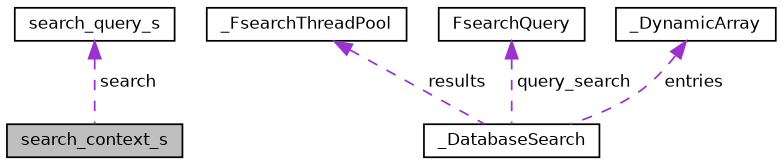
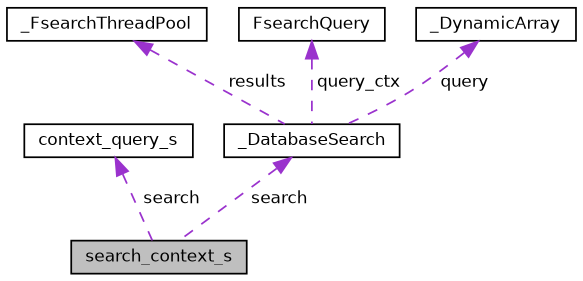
node "search_query_s": label "search_query_s" -> "context_query_s"
edge "_DatabaseSearch" -> "FsearchQuery": label " query_search" -> " query_ctx"
edge "_DatabaseSearch" -> "_DynamicArray": label " entries" -> " query"
edge "search_context_s" -> "_DatabaseSearch": added, label "search"
